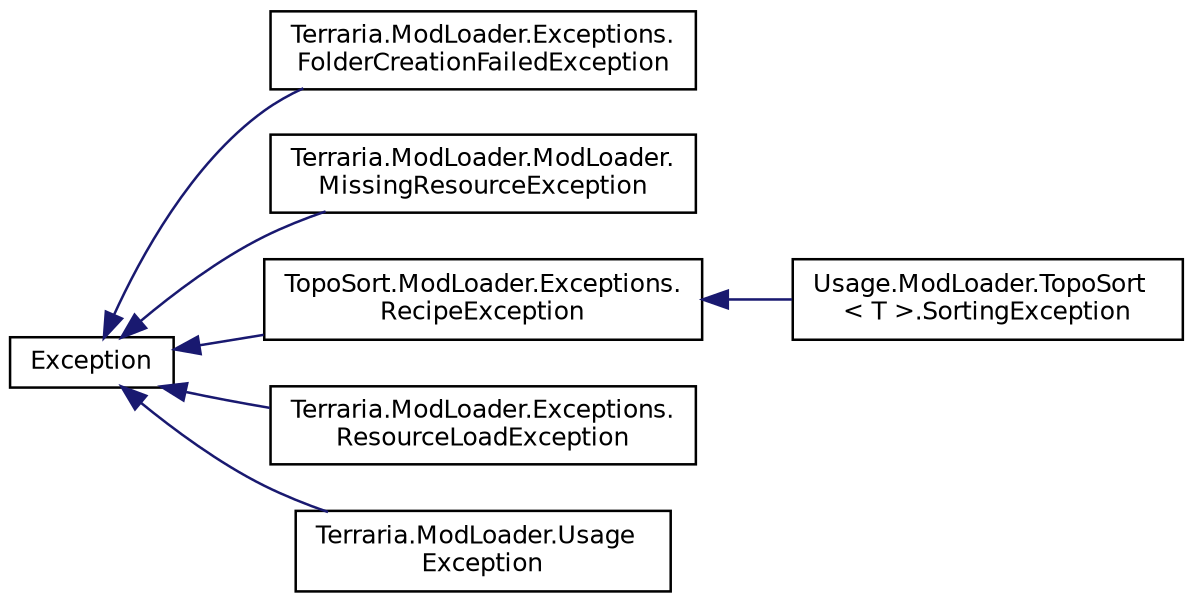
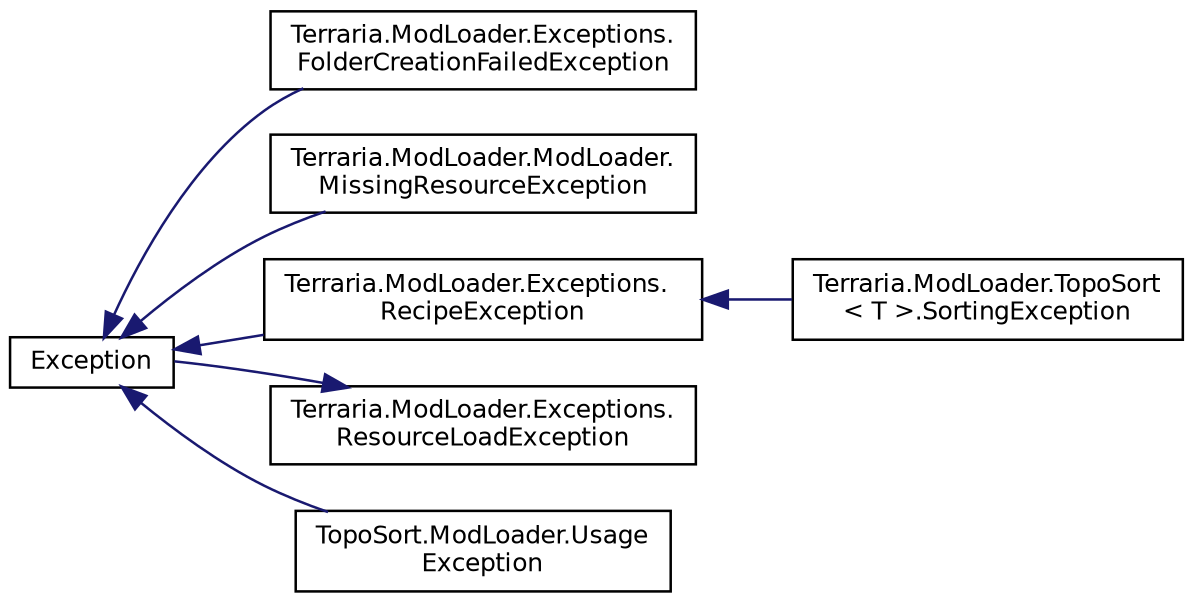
node "TopoSort.ModLoader.Exceptions. RecipeException": label "TopoSort.ModLoader.Exceptions. RecipeException" -> "Terraria.ModLoader.Exceptions. RecipeException"
node "Usage.ModLoader.TopoSort < T >.SortingException": label "Usage.ModLoader.TopoSort < T >.SortingException" -> "Terraria.ModLoader.TopoSort < T >.SortingException"
edge "Terraria.ModLoader.Exceptions. ResourceLoadException" -> "Exception": reversed
node "Terraria.ModLoader.Usage Exception": label "Terraria.ModLoader.Usage Exception" -> "TopoSort.ModLoader.Usage Exception"
